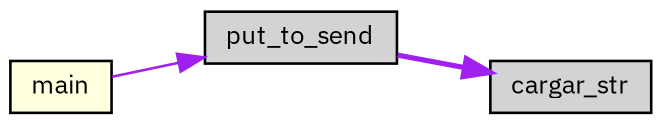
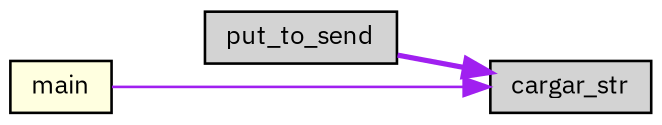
edge "main" -> "put_to_send": now "main" -> "cargar_str"
